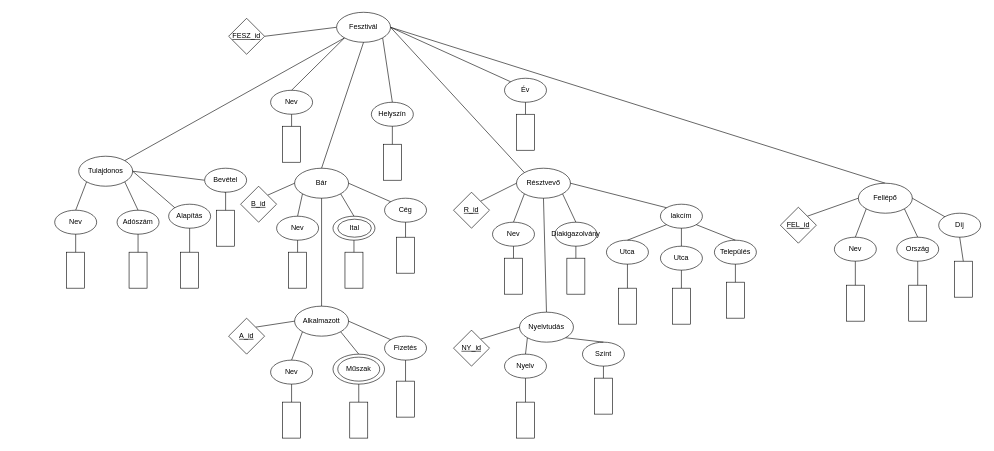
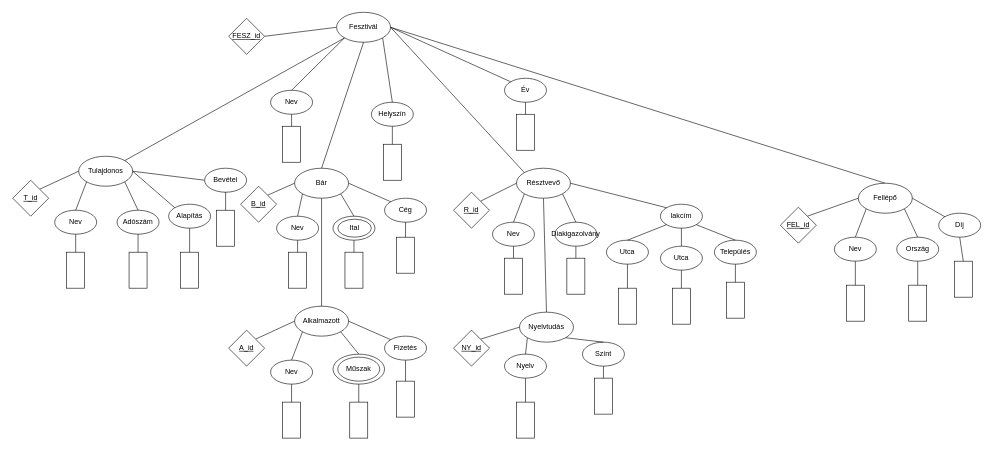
edge "Tulajdonos" -- "T_id": added
node "T_id": added
node "A_id": moved (246, 336) -> (246, 348)
